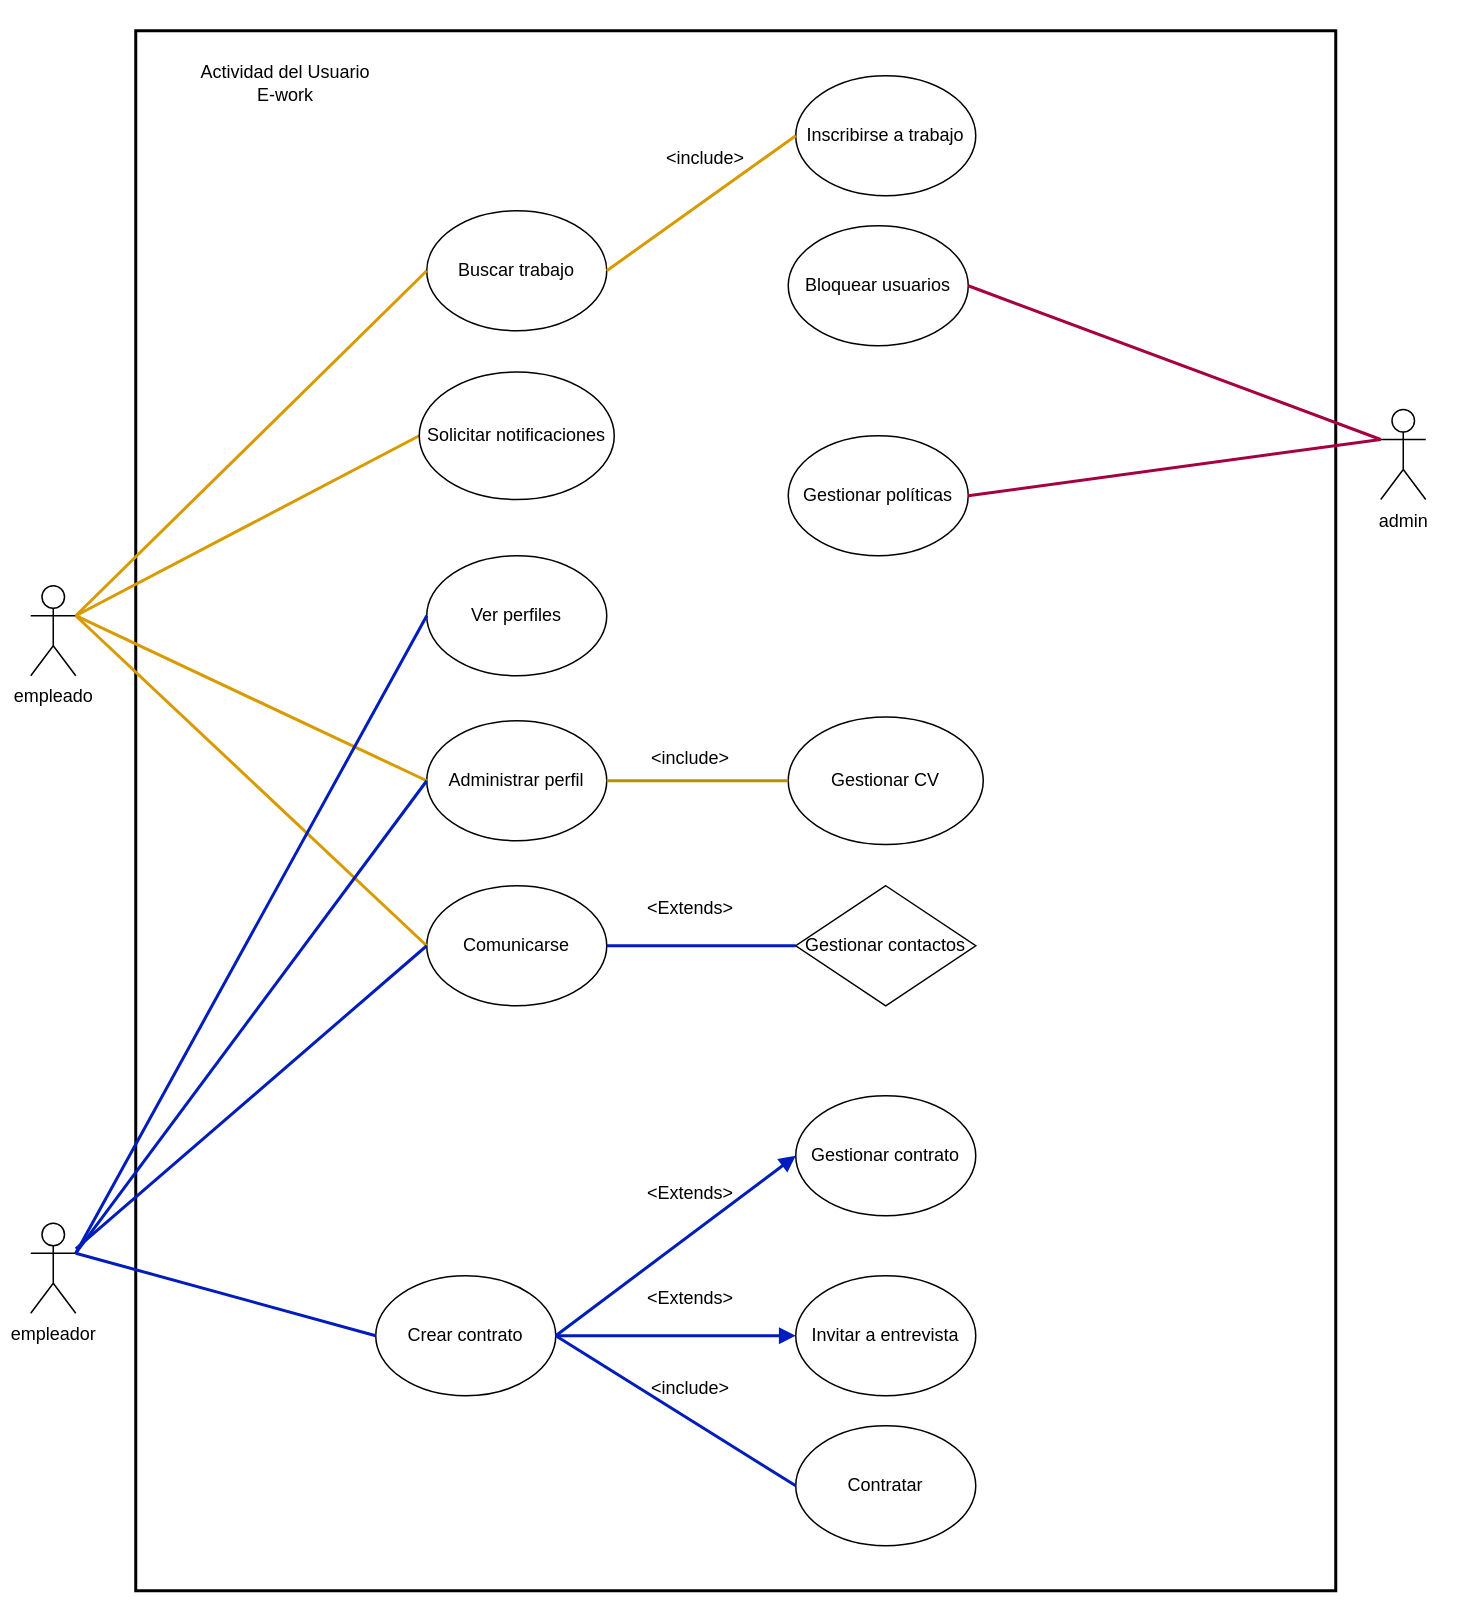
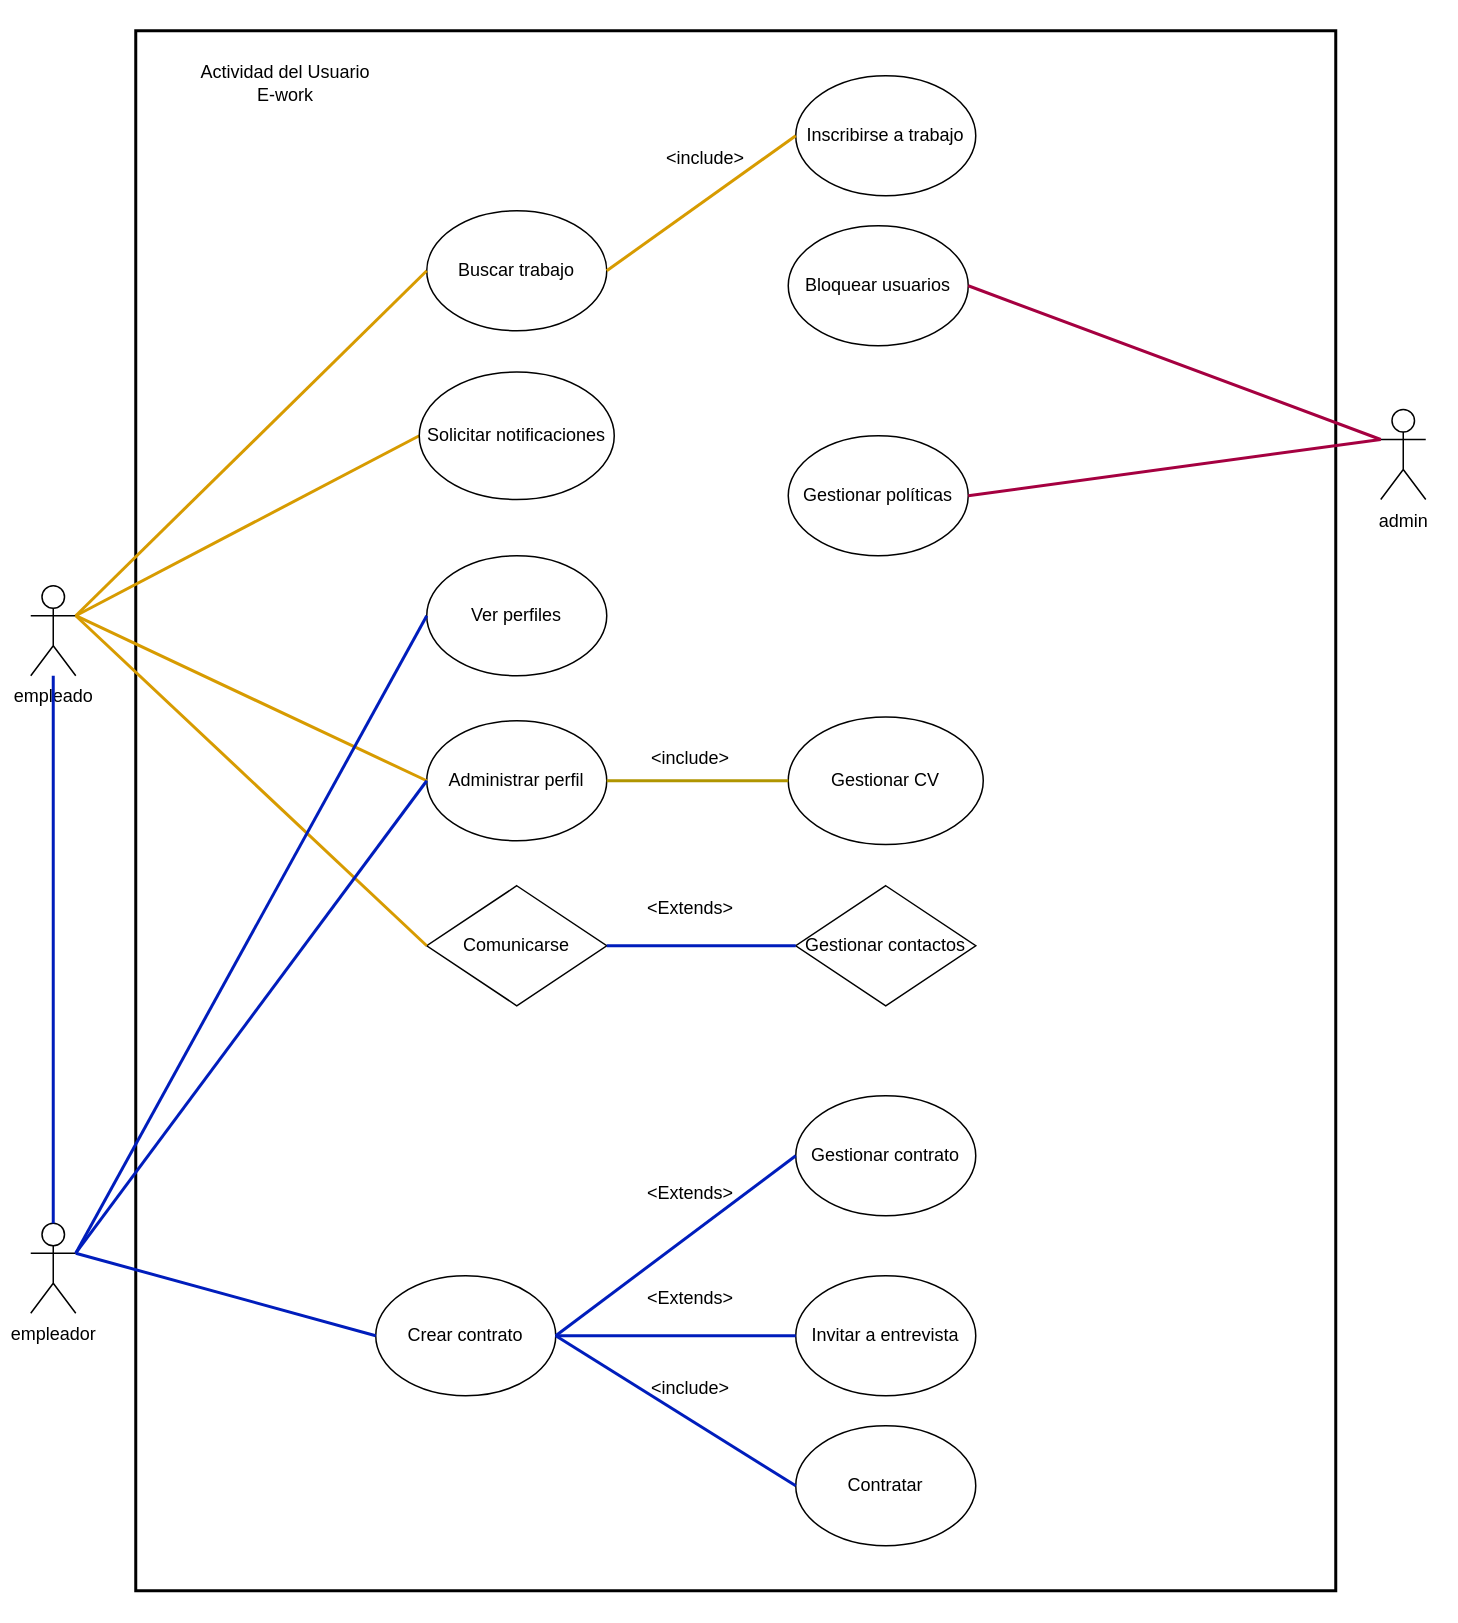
node "Comunicarse": shape ellipse -> diamond
edge "Comunicarse" -- "empleador": now "empleado" -- "empleador"
edge "Crear contrato" -> "Gestionar contrato": arrowhead block -> none
edge "Crear contrato" -> "Invitar a entrevista": arrowhead block -> none
